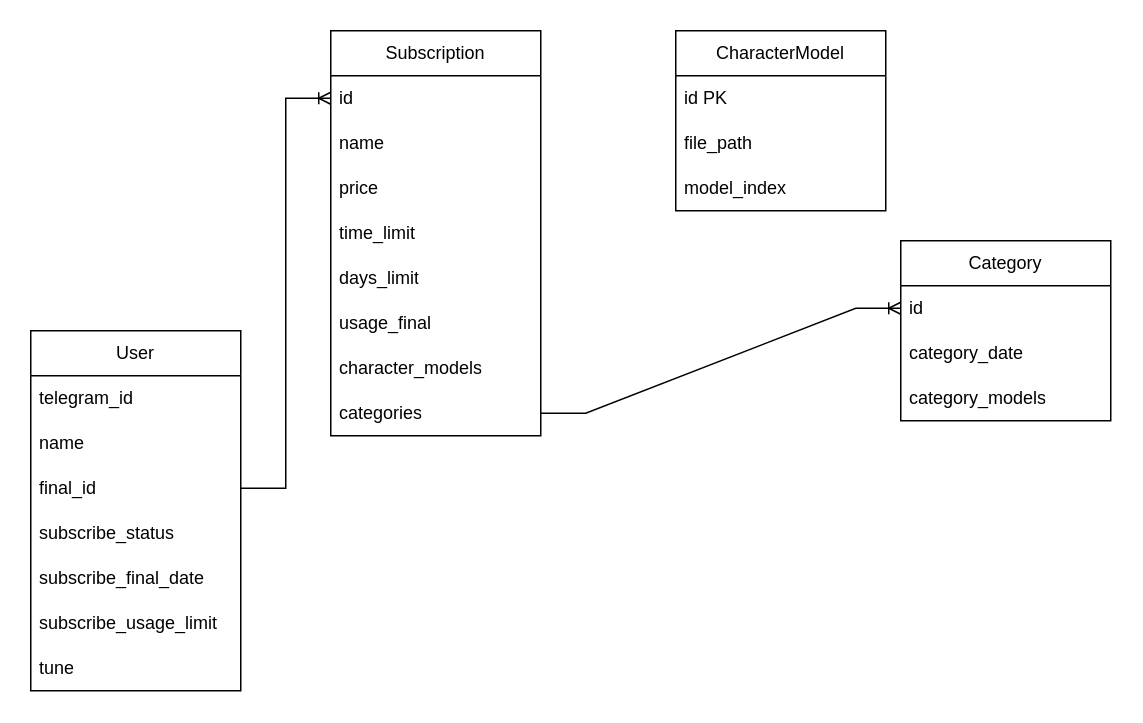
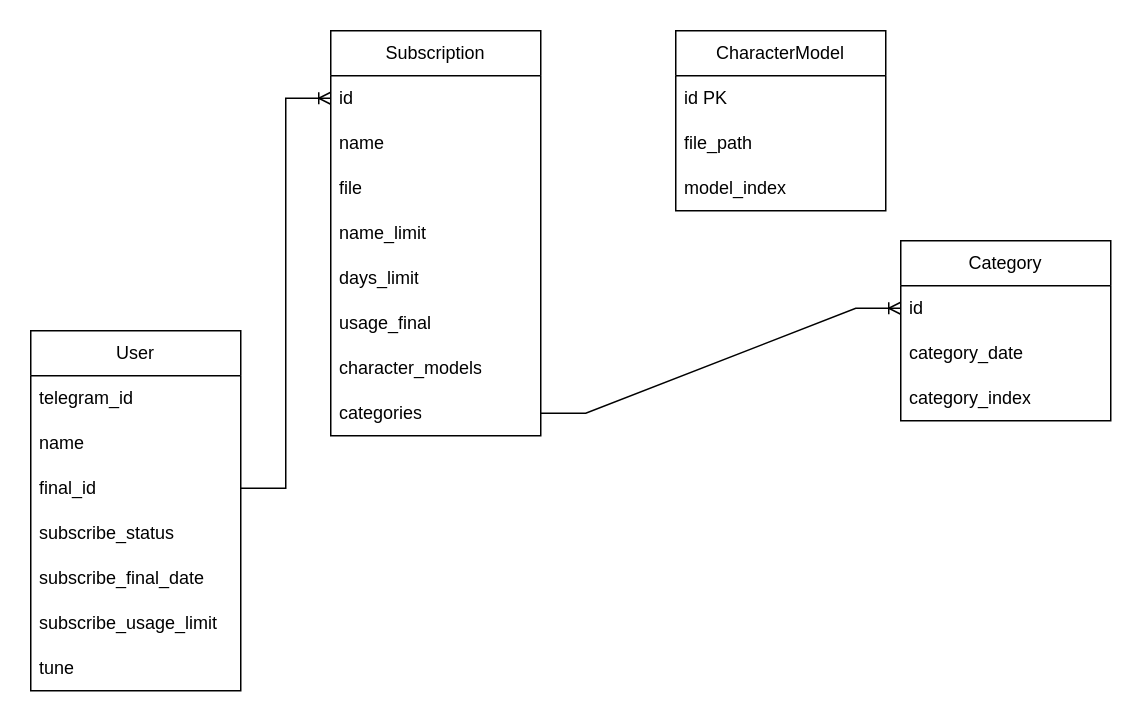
node "price": label "price" -> "file"
node "time_limit": label "time_limit" -> "name_limit"
node "category_models": label "category_models" -> "category_index"
